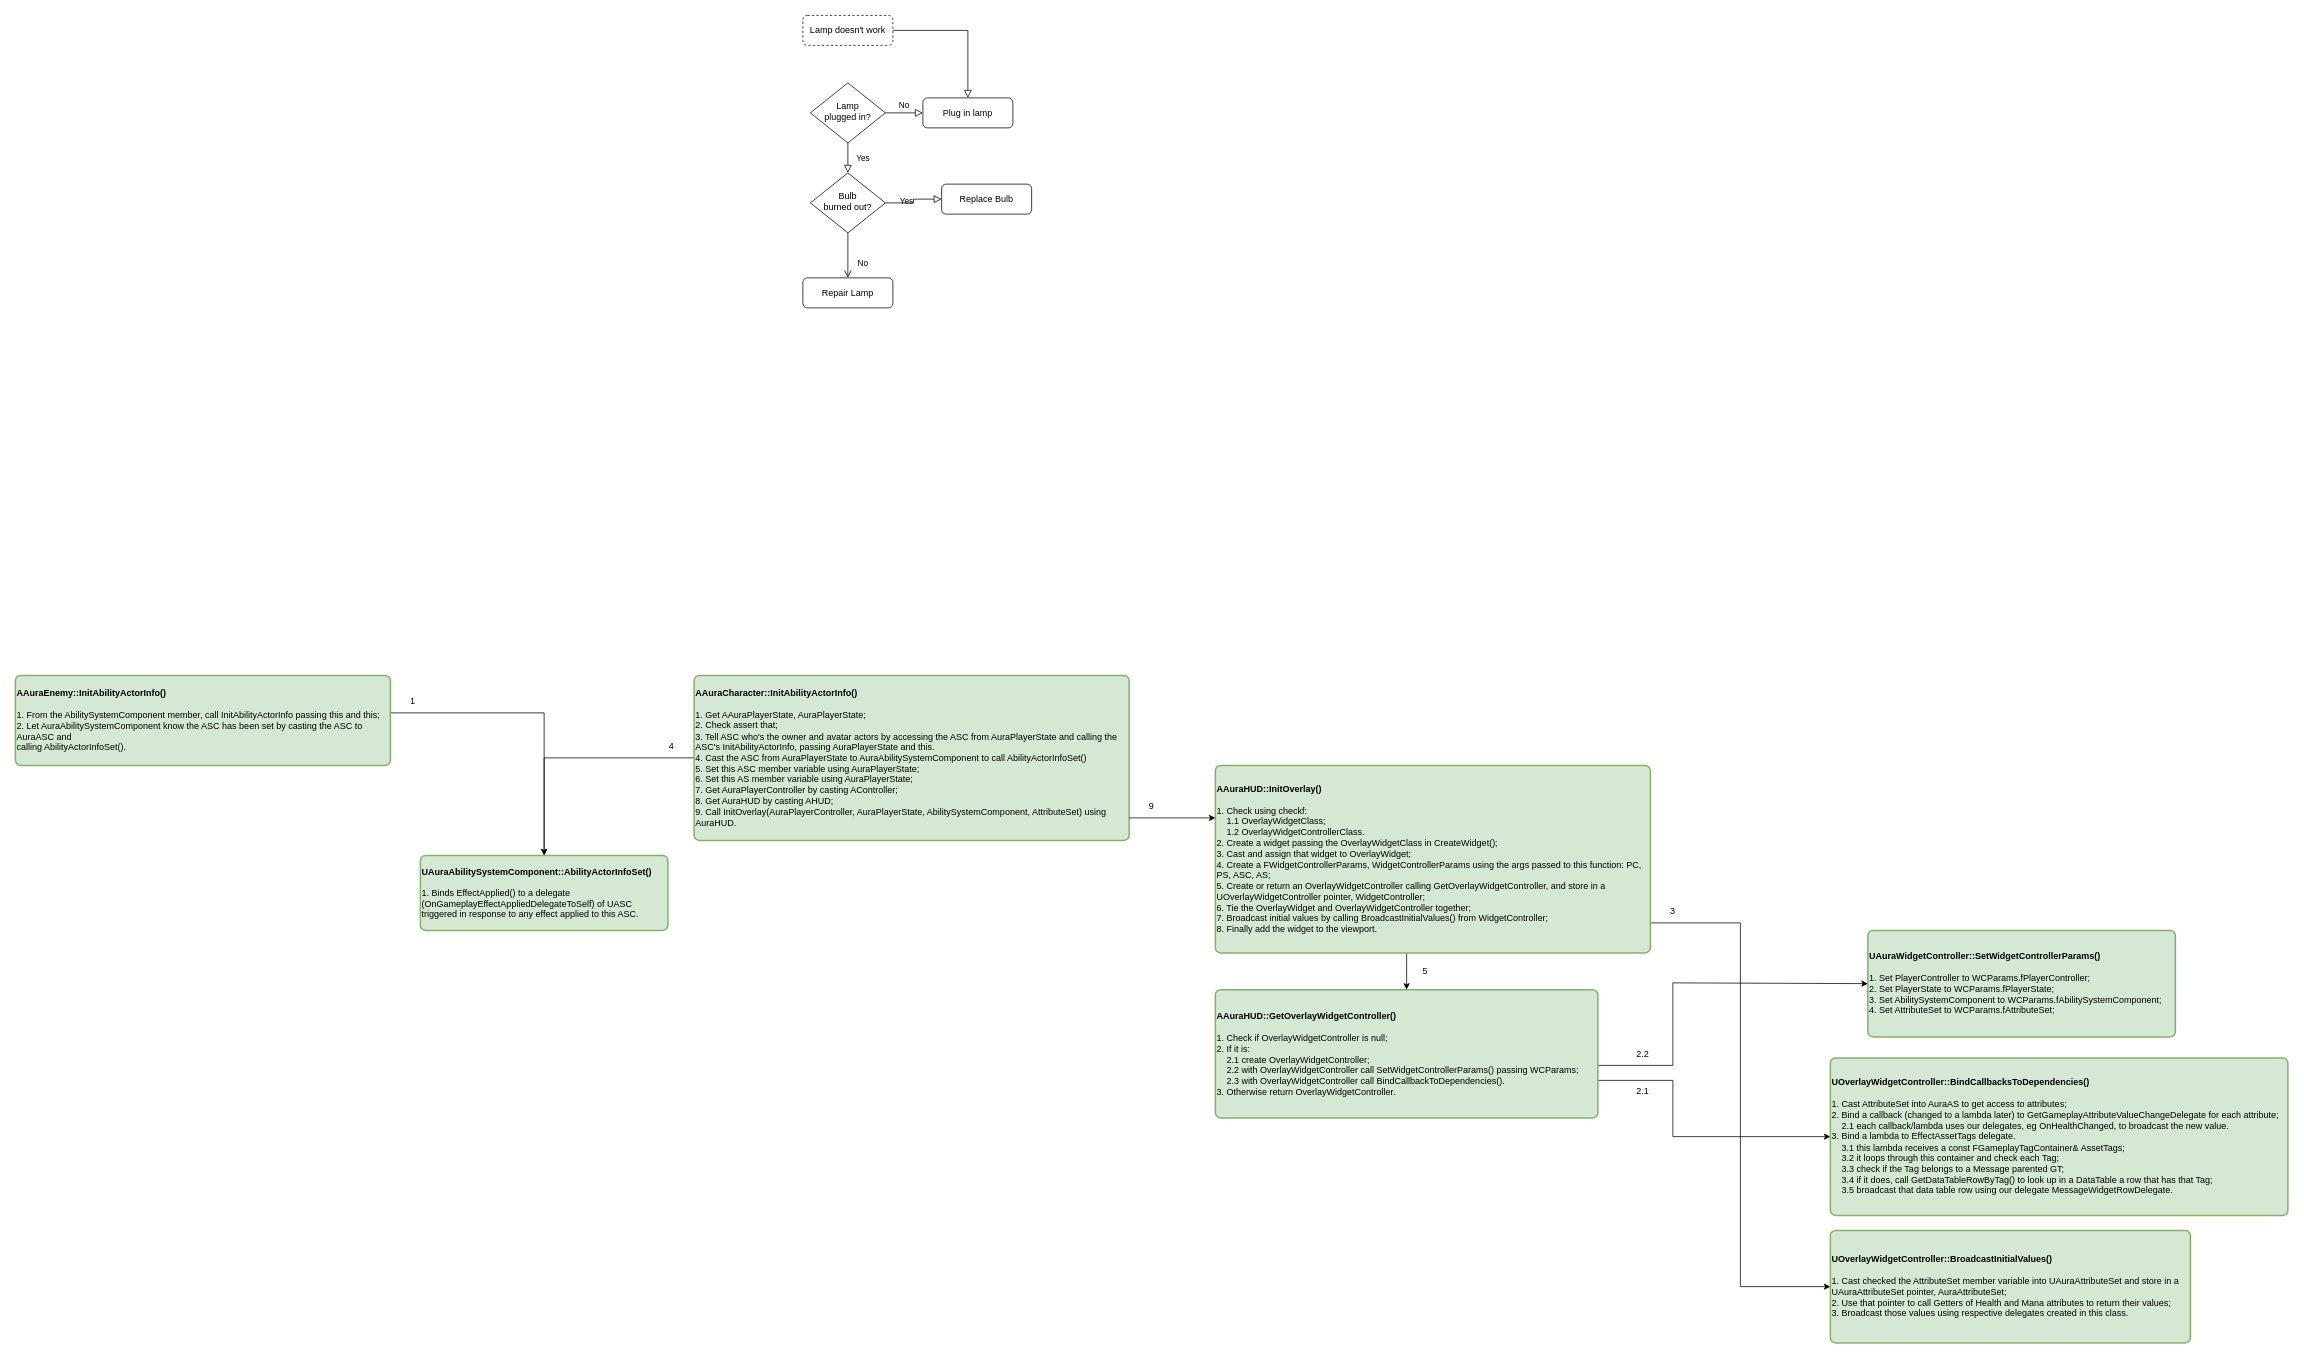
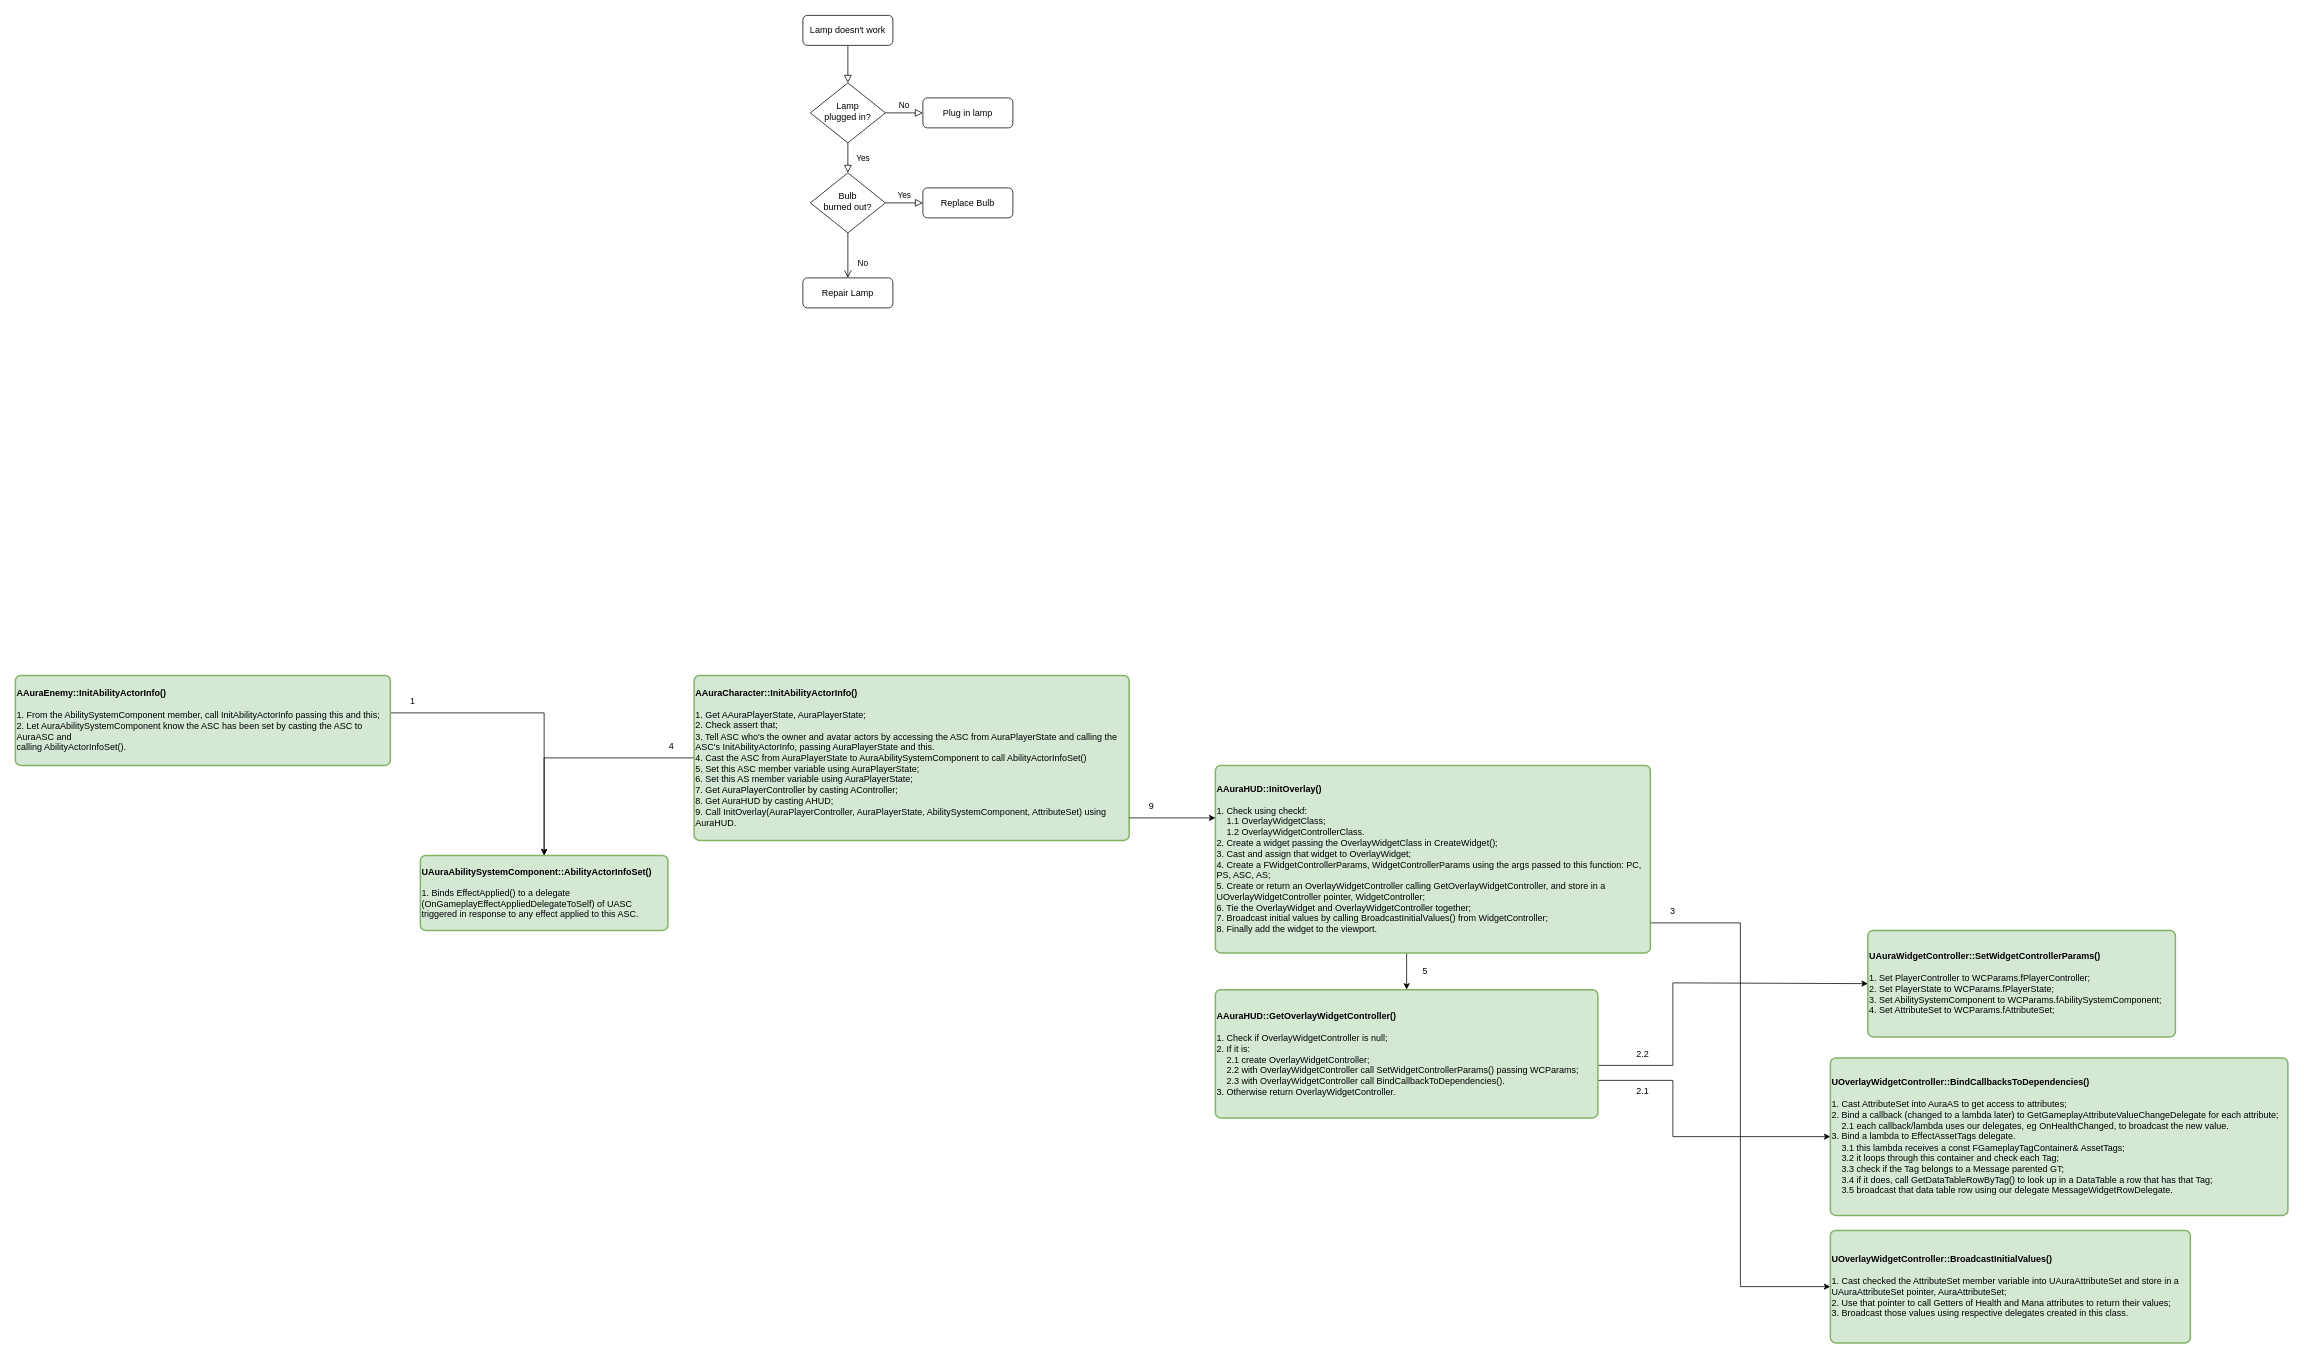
node "Lamp doesn't work": style dashed -> solid
edge "Lamp doesn't work" -> "Plug in lamp": now "Lamp doesn't work" -> "Lamp plugged in?"
node "Replace Bulb": moved (987, 199) -> (968, 203)
